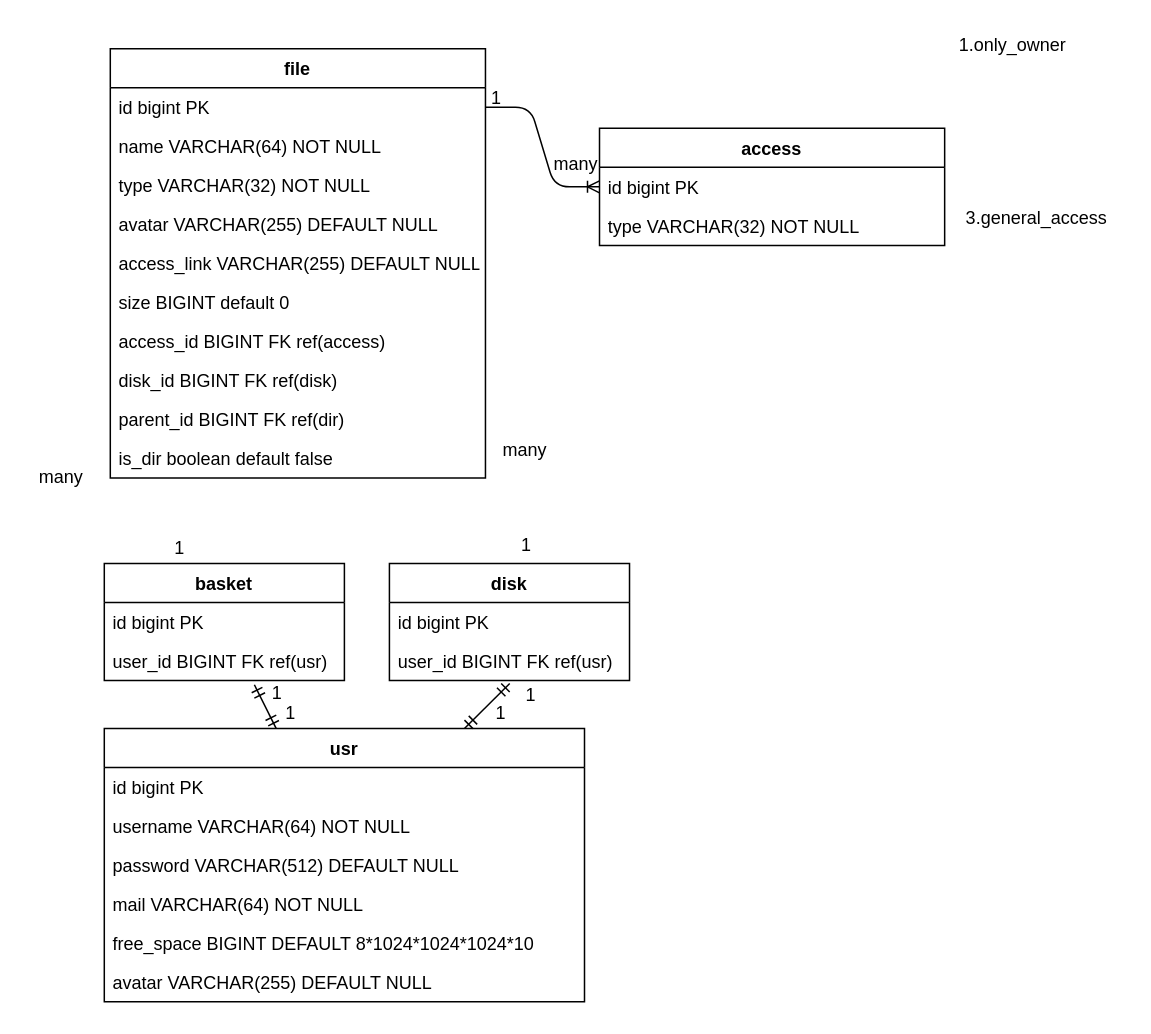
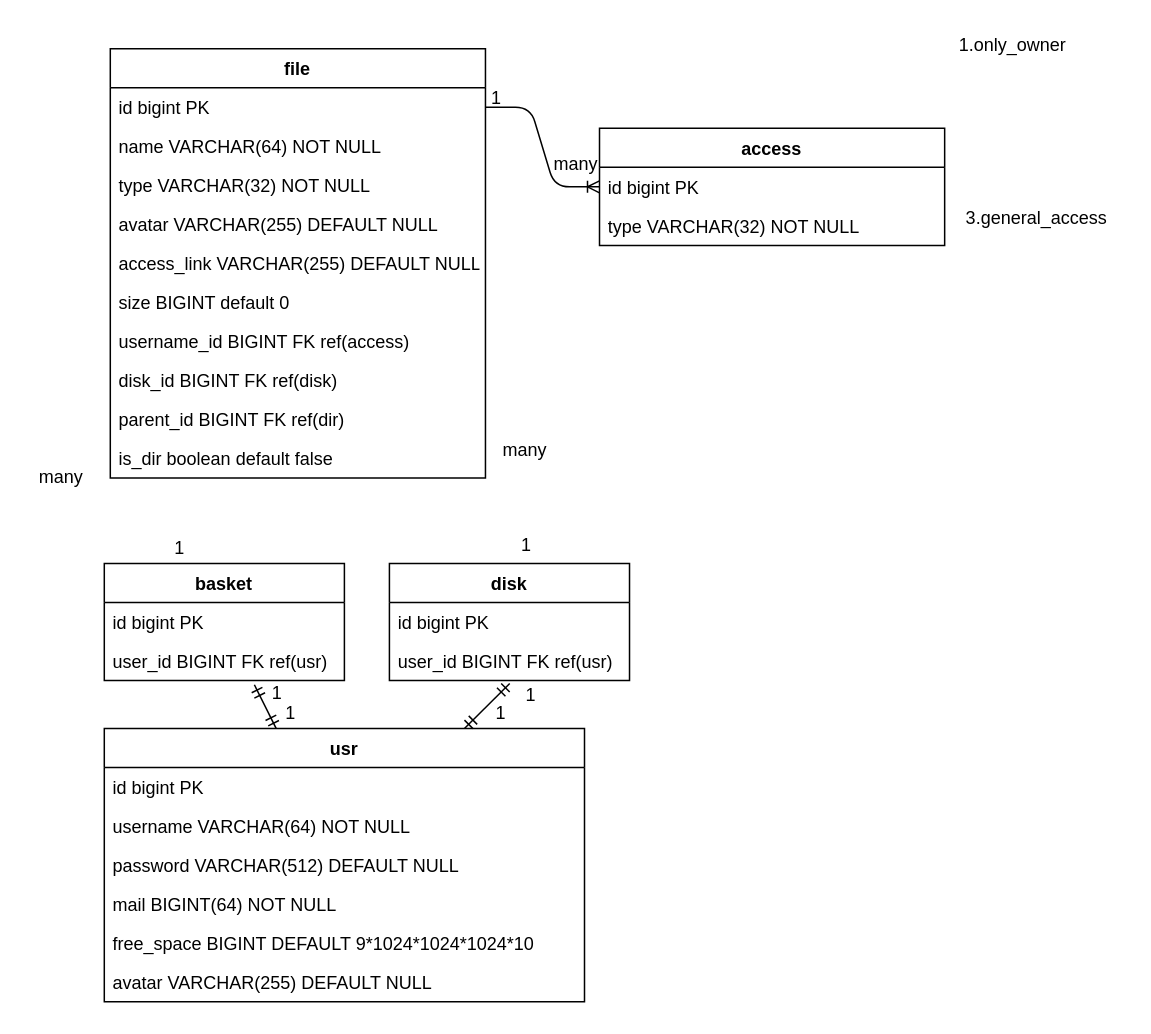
node "access_id BIGINT FK ref(access)": label "access_id BIGINT FK ref(access)" -> "username_id BIGINT FK ref(access)"
node "mail VARCHAR(64) NOT NULL": label "mail VARCHAR(64) NOT NULL" -> "mail BIGINT(64) NOT NULL"
node "free_space BIGINT DEFAULT 8*1024*1024*1024*10": label "free_space BIGINT DEFAULT 8*1024*1024*1024*10" -> "free_space BIGINT DEFAULT 9*1024*1024*1024*10"
